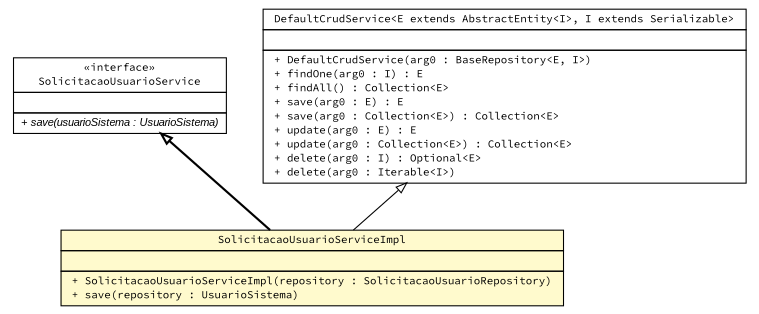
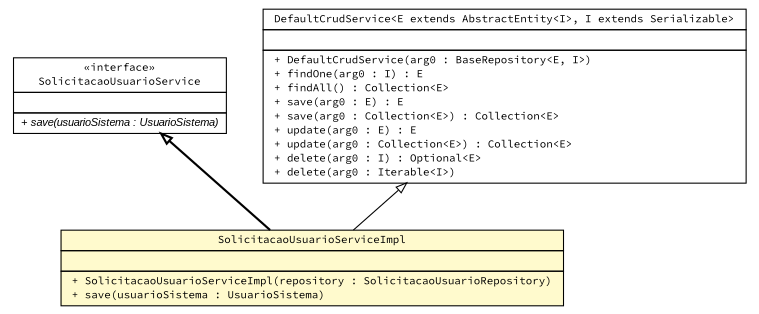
node "SolicitacaoUsuarioServiceImpl": text "+ save(repository : UsuarioSistema)" -> "+ save(usuarioSistema : UsuarioSistema)"
